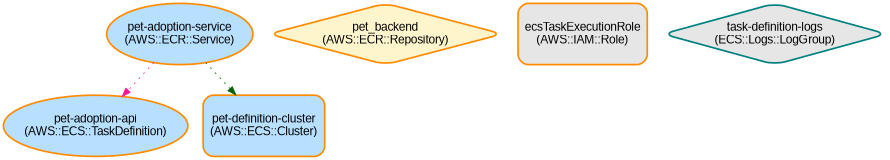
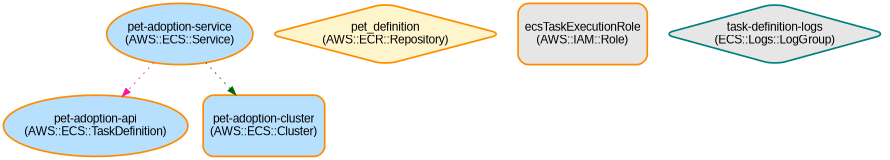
node "pet-adoption-service (AWS::ECR::Service)": label "pet-adoption-service (AWS::ECR::Service)" -> "pet-adoption-service (AWS::ECS::Service)"
node "pet_backend (AWS::ECR::Repository)": label "pet_backend (AWS::ECR::Repository)" -> "pet_definition (AWS::ECR::Repository)"
node "pet-definition-cluster (AWS::ECS::Cluster)": label "pet-definition-cluster (AWS::ECS::Cluster)" -> "pet-adoption-cluster (AWS::ECS::Cluster)"
